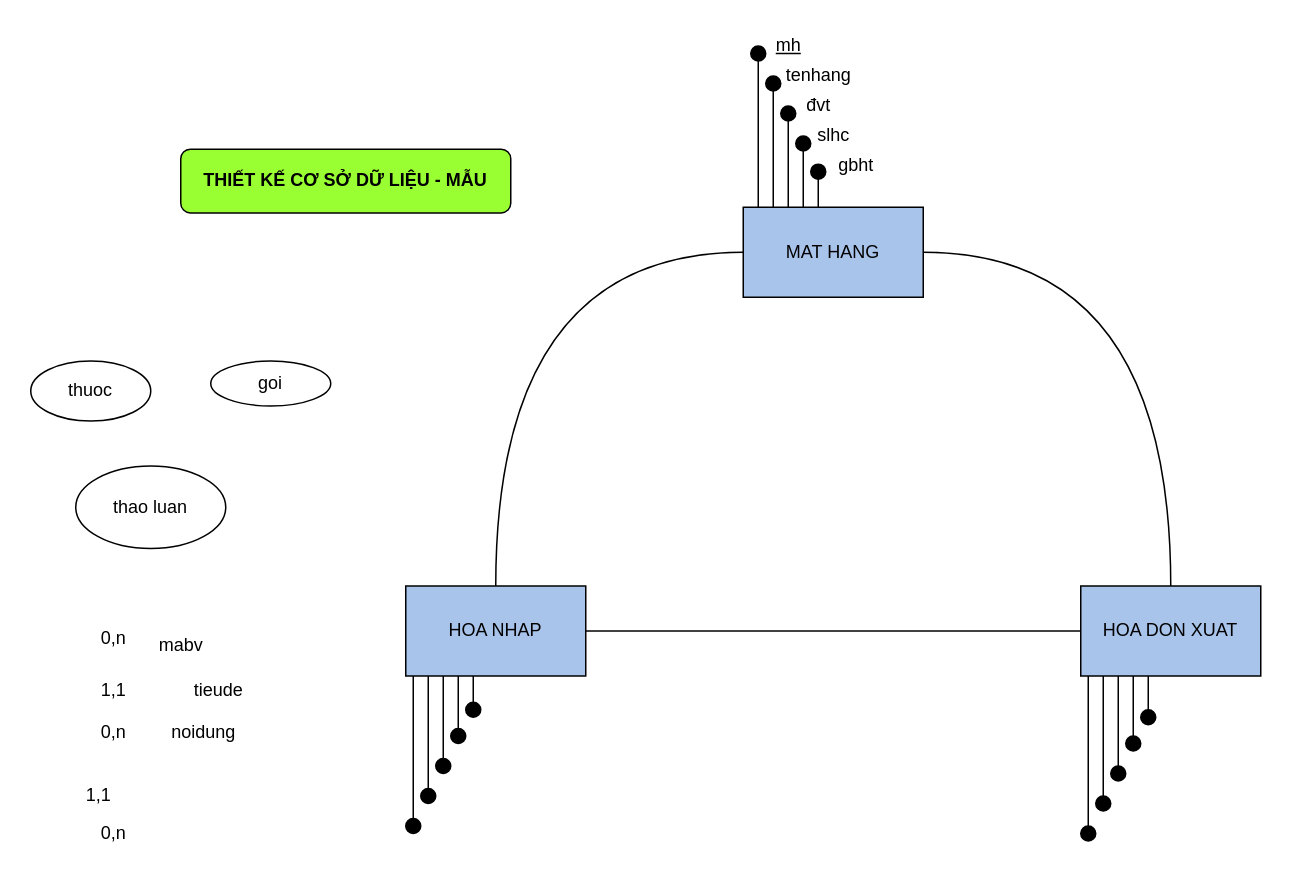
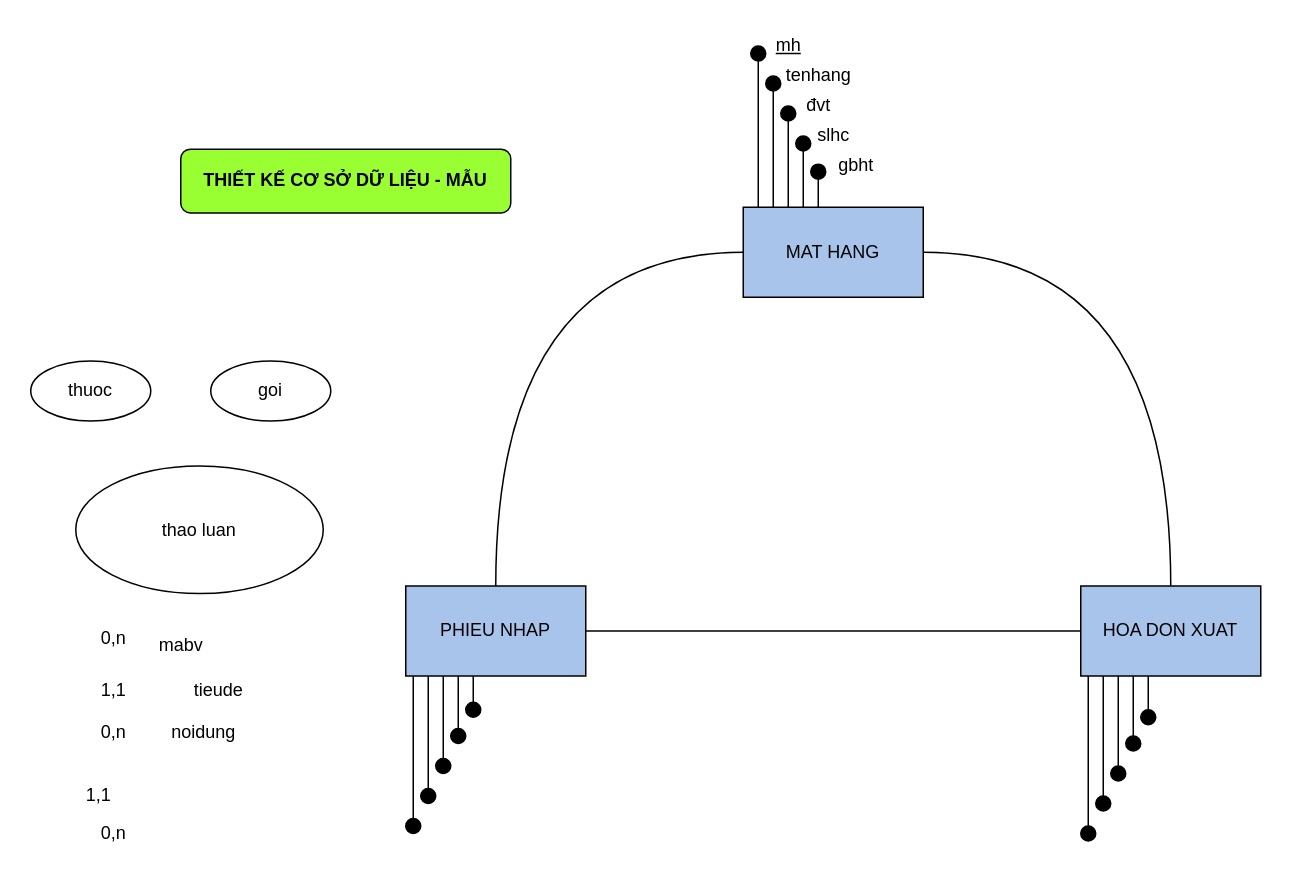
node "goi": size 120x45 -> 120x60
node "thao luan": size 150x83 -> 248x128
node "HOA NHAP": label "HOA NHAP" -> "PHIEU NHAP"
